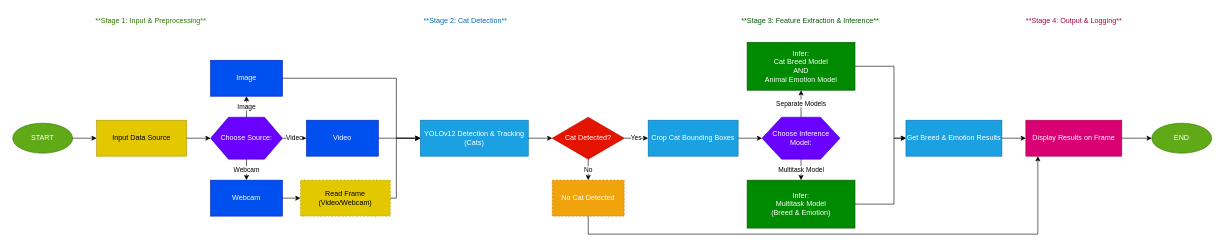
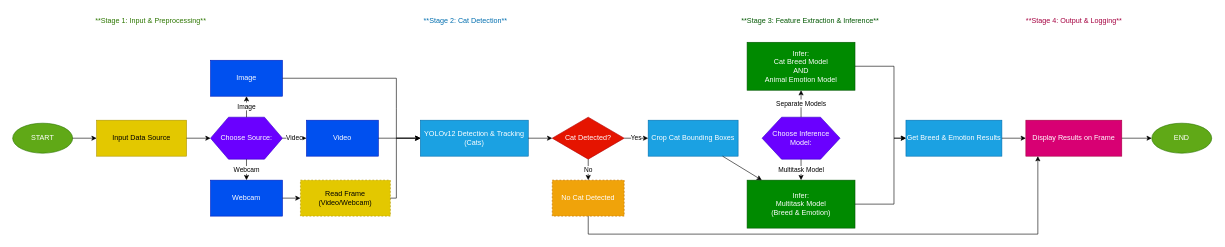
edge "Crop Cat Bounding Boxes" -> "Choose Inference Model:": now "Crop Cat Bounding Boxes" -> "Infer: Multitask Model (Breed & Emotion)"
